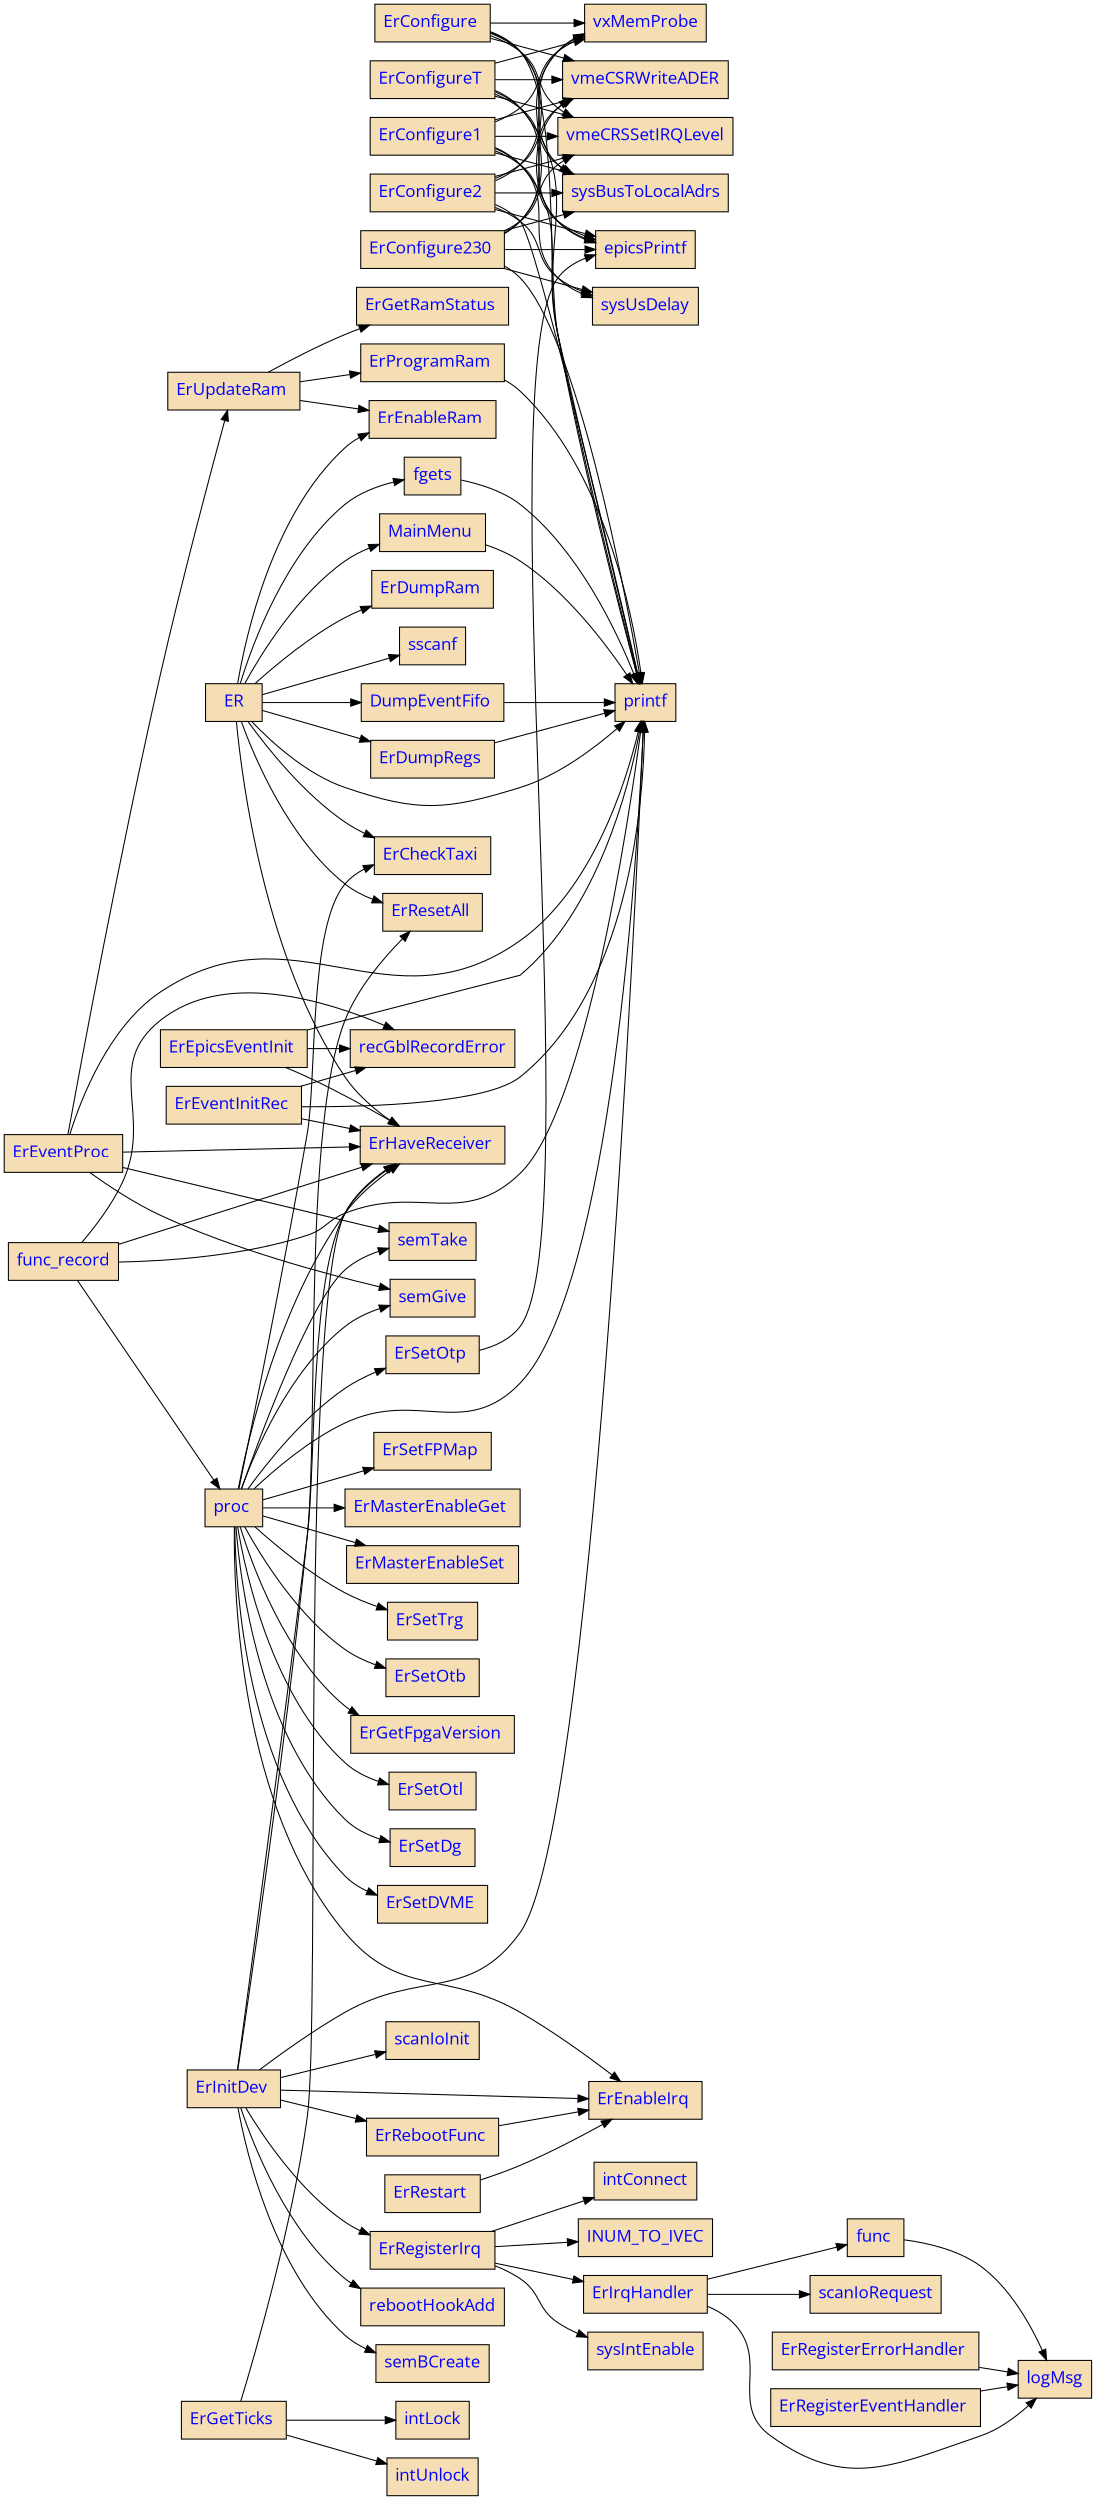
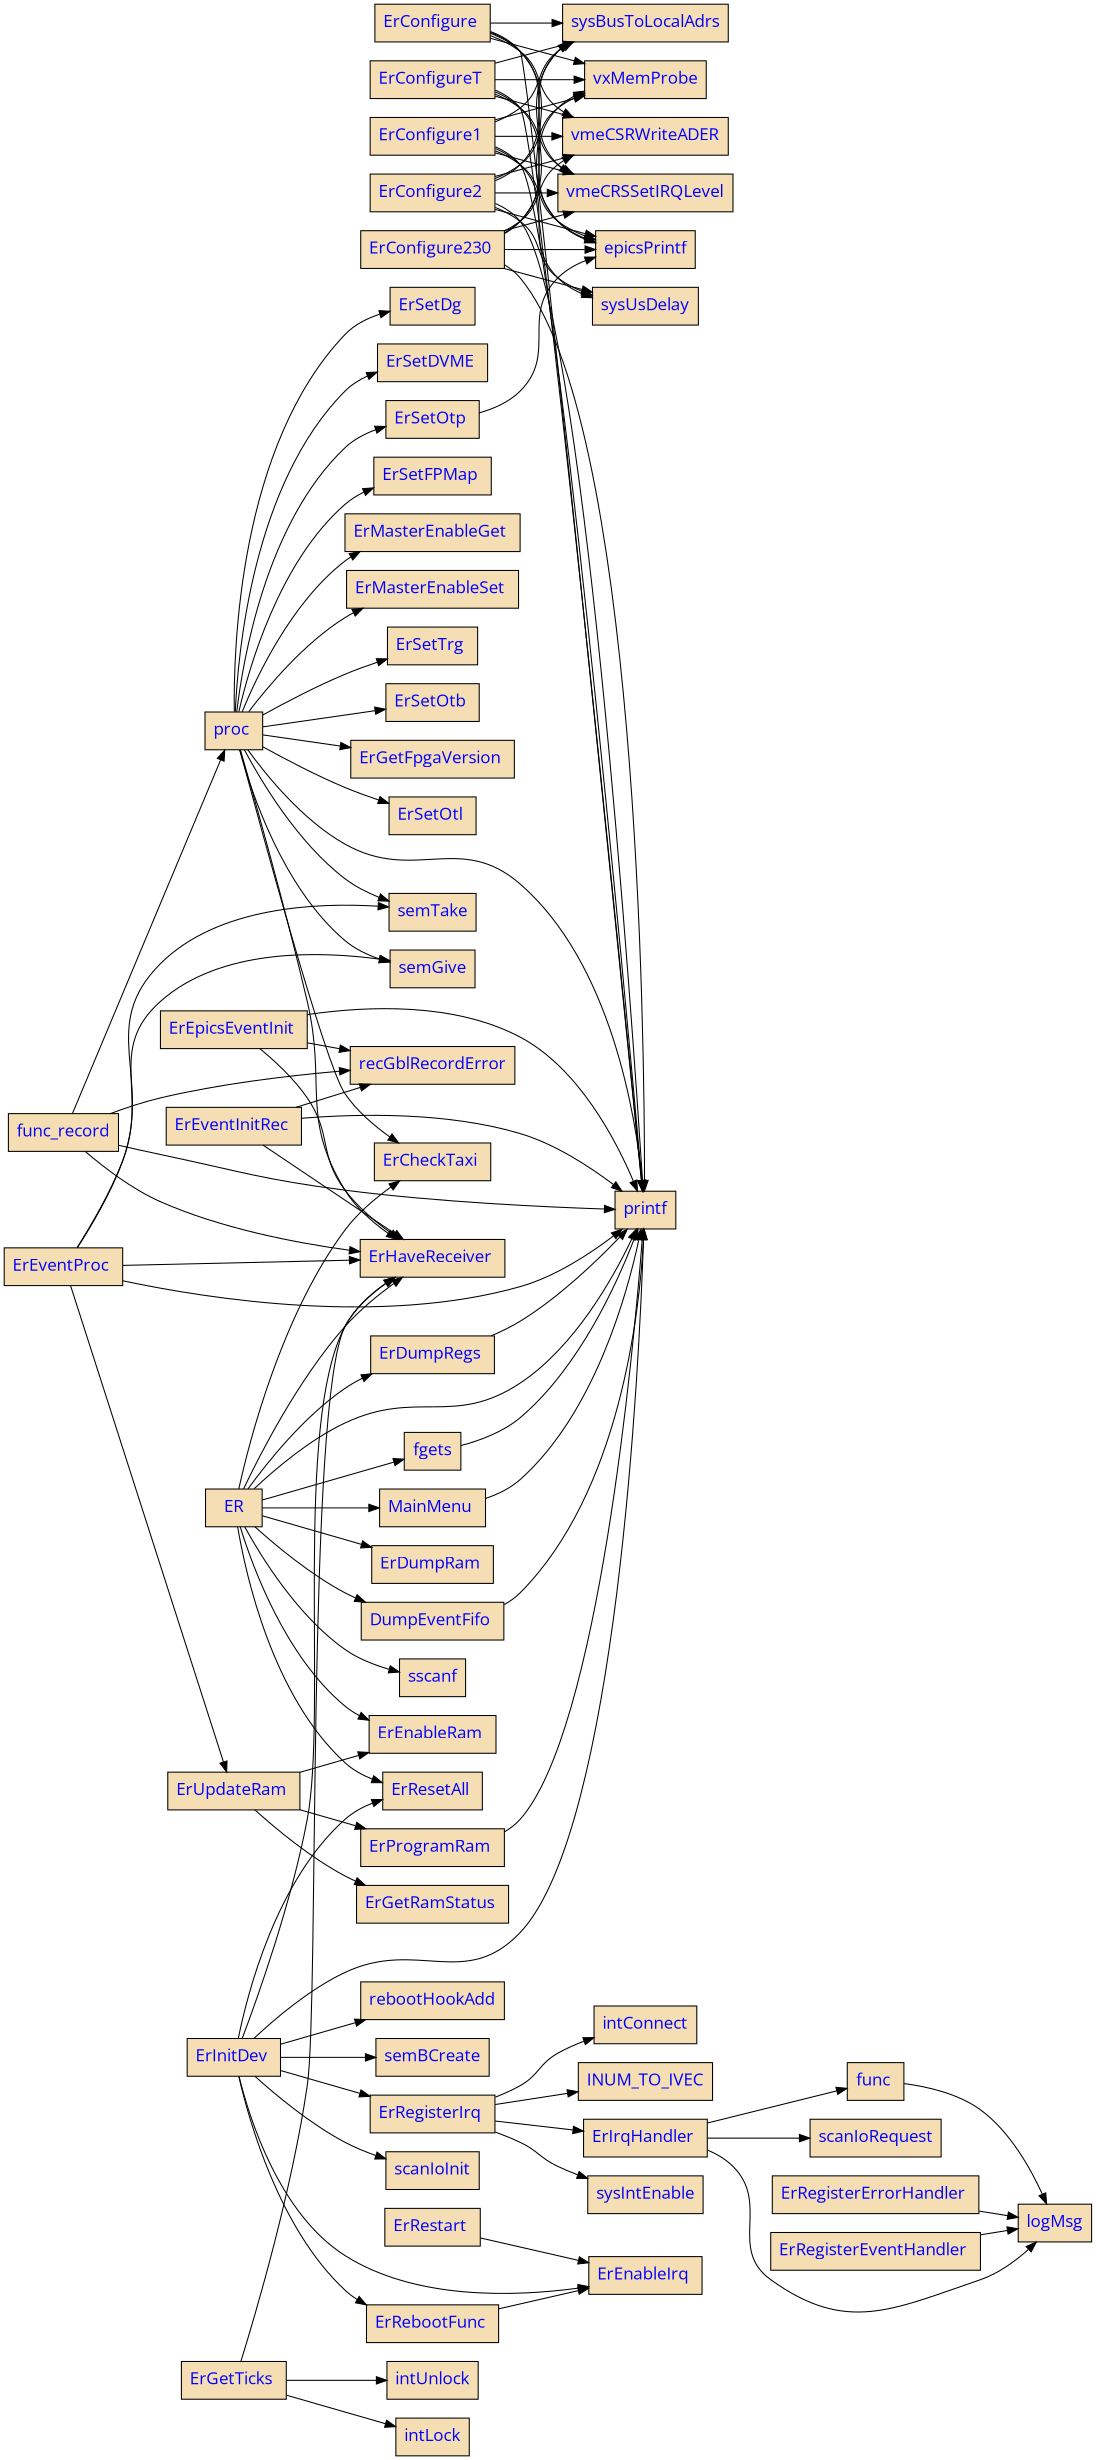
edge "proc" -> "ErEnableIrq": removed
